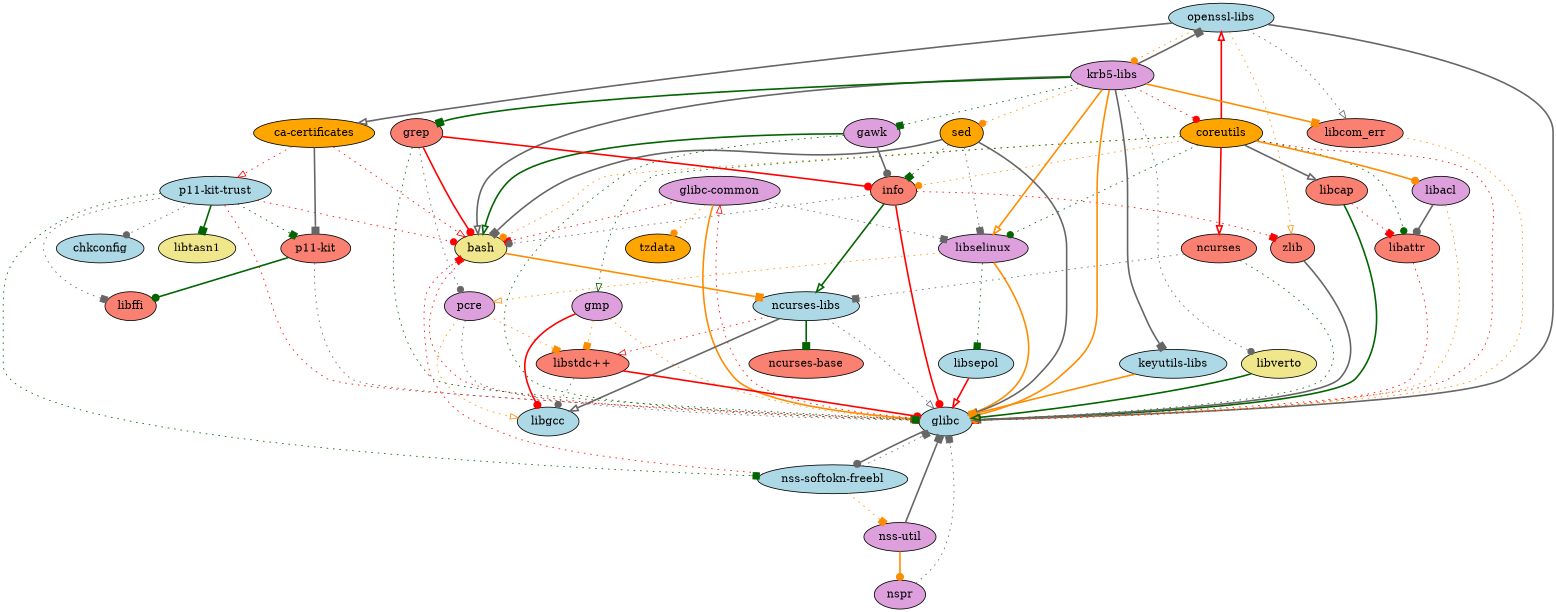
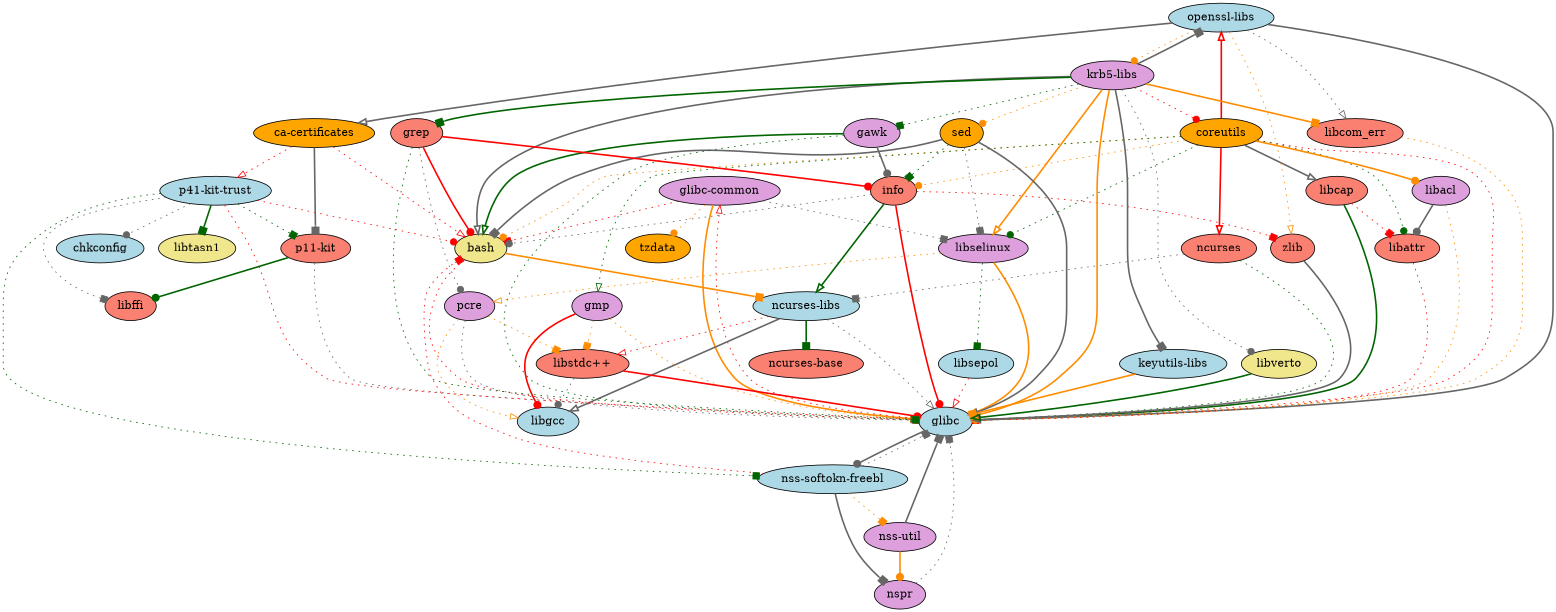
node "p11-kit-trust": label "p11-kit-trust" -> "p41-kit-trust"
edge "libsepol" -> "glibc": style bold -> dotted
edge "nss-softokn-freebl" -> "nspr": added
